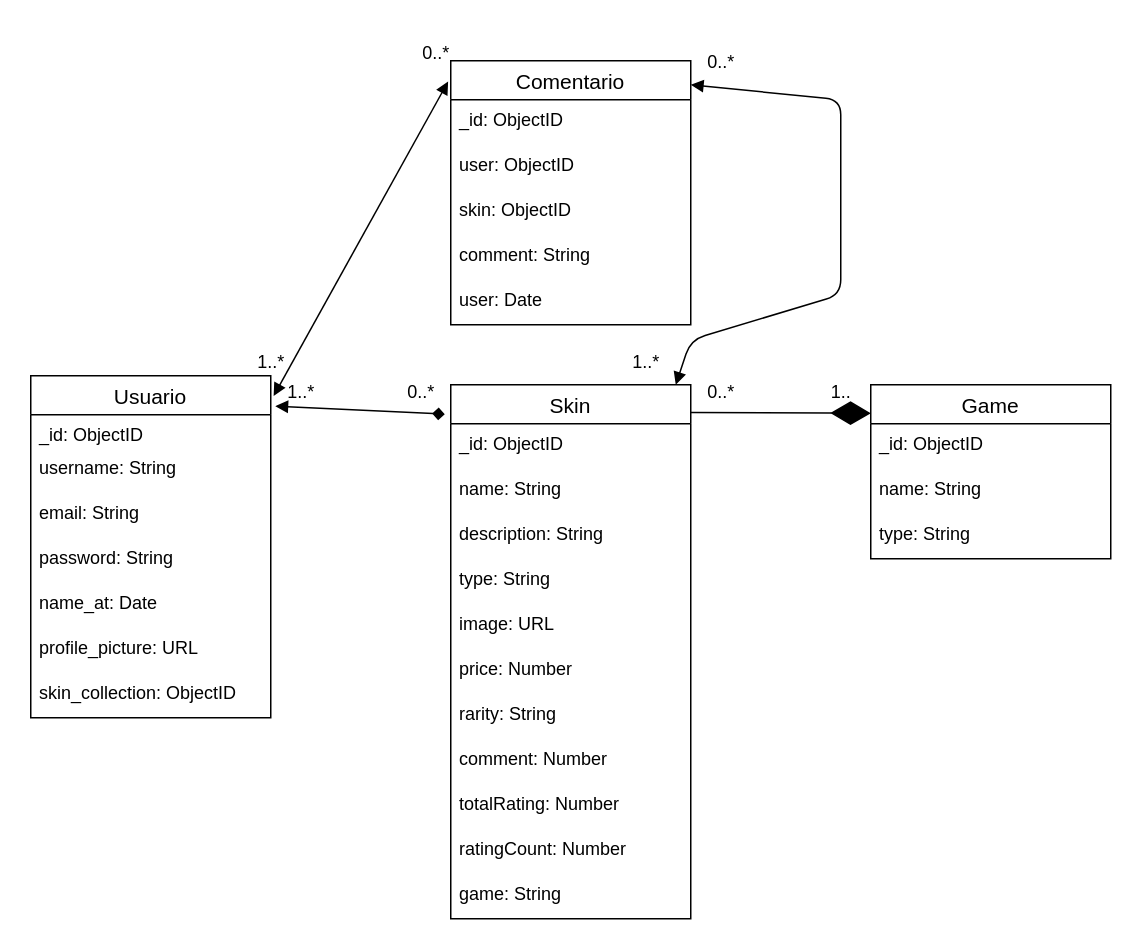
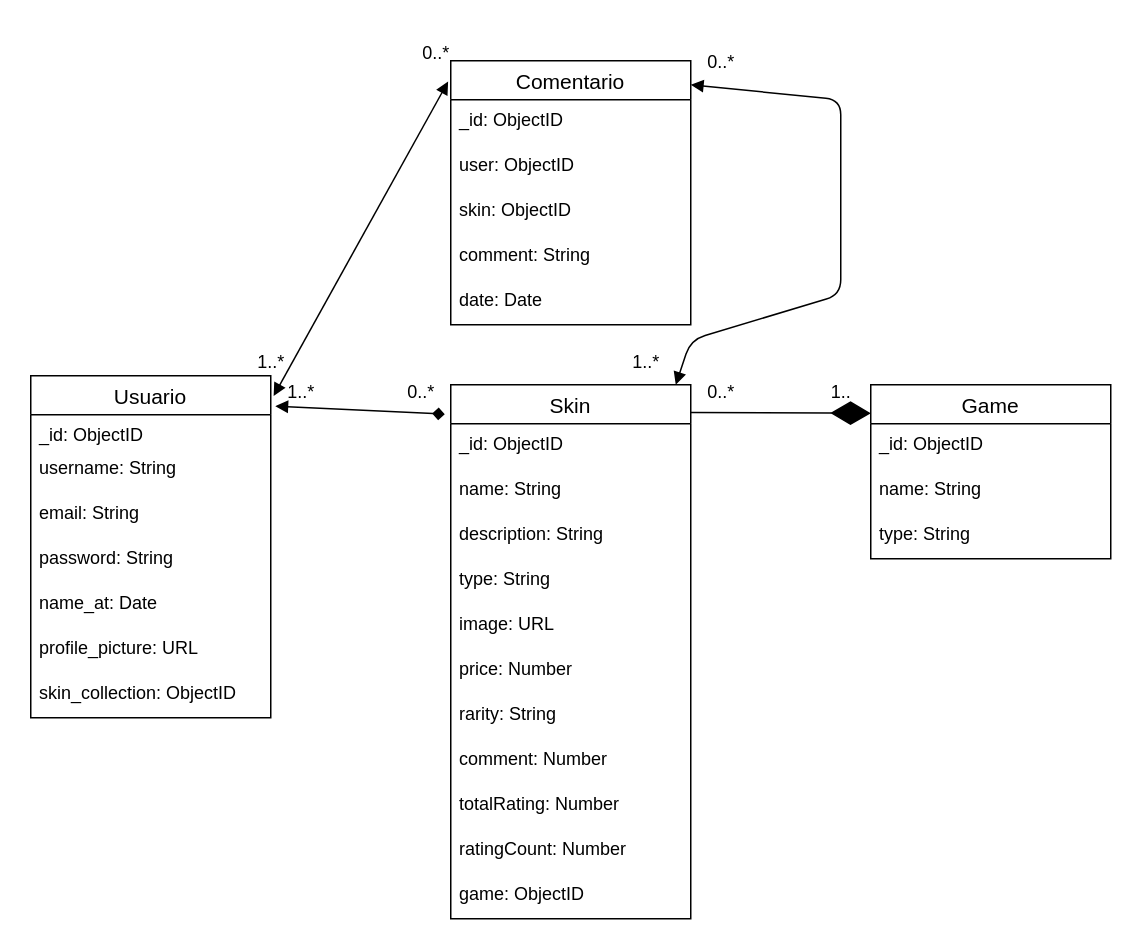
node "user: Date": label "user: Date" -> "date: Date"
node "game: String": label "game: String" -> "game: ObjectID"
